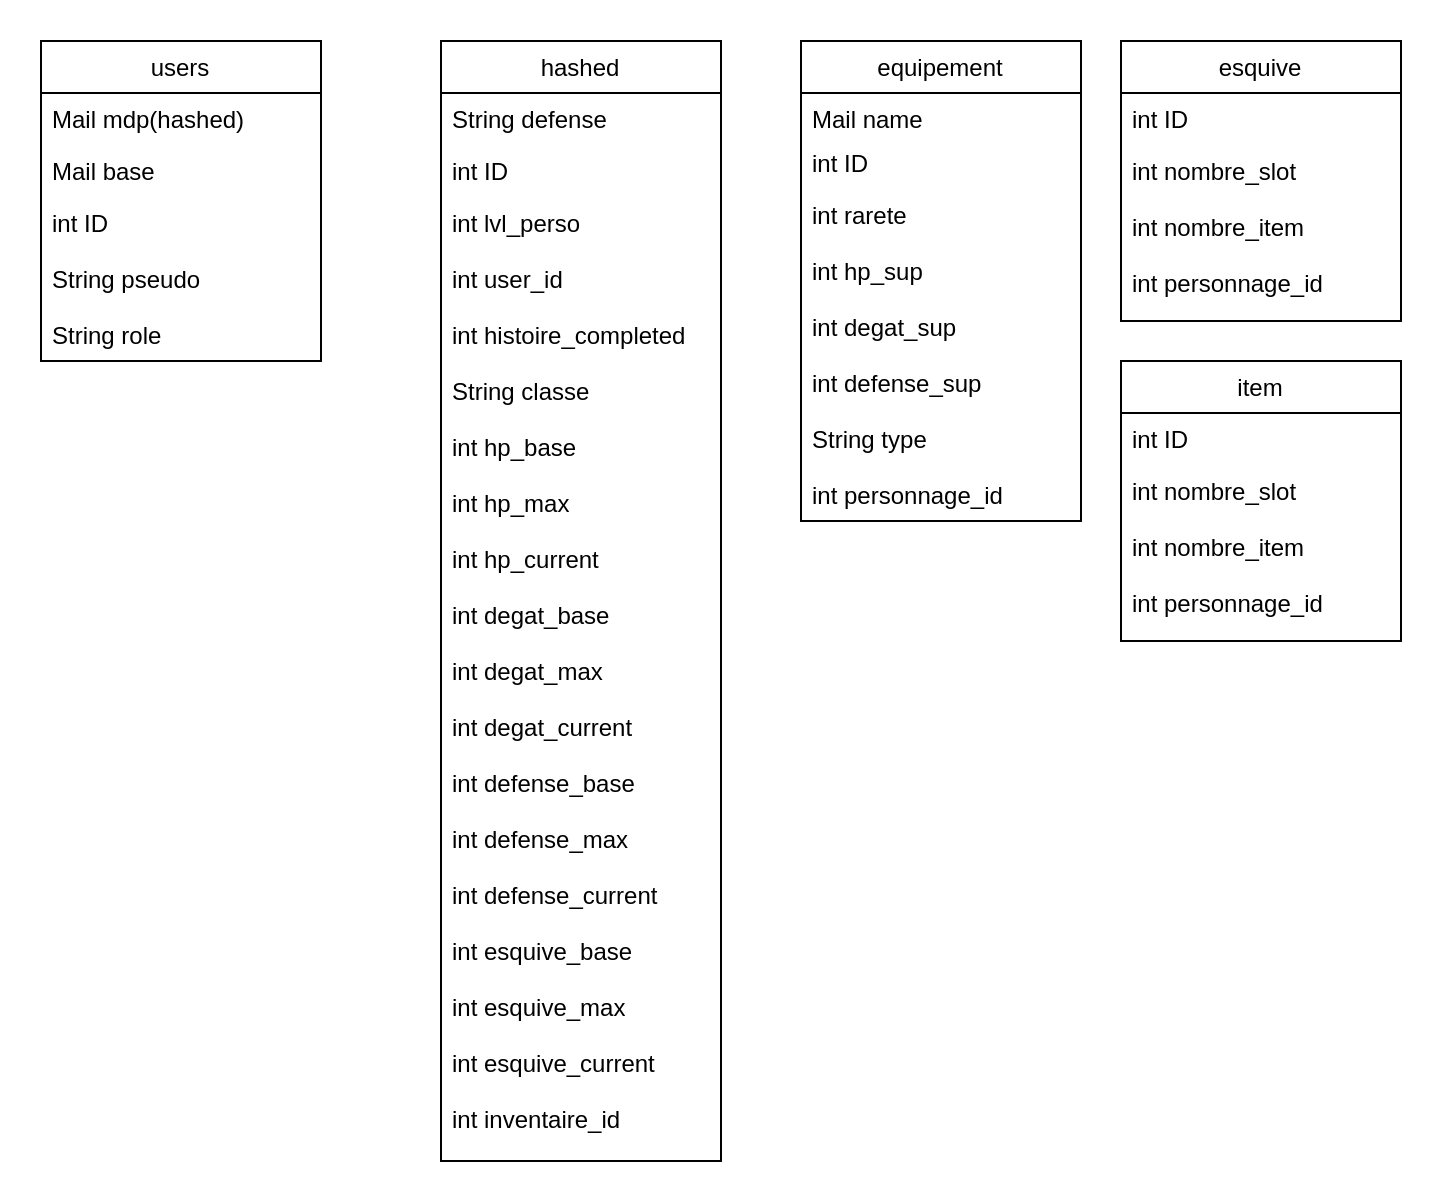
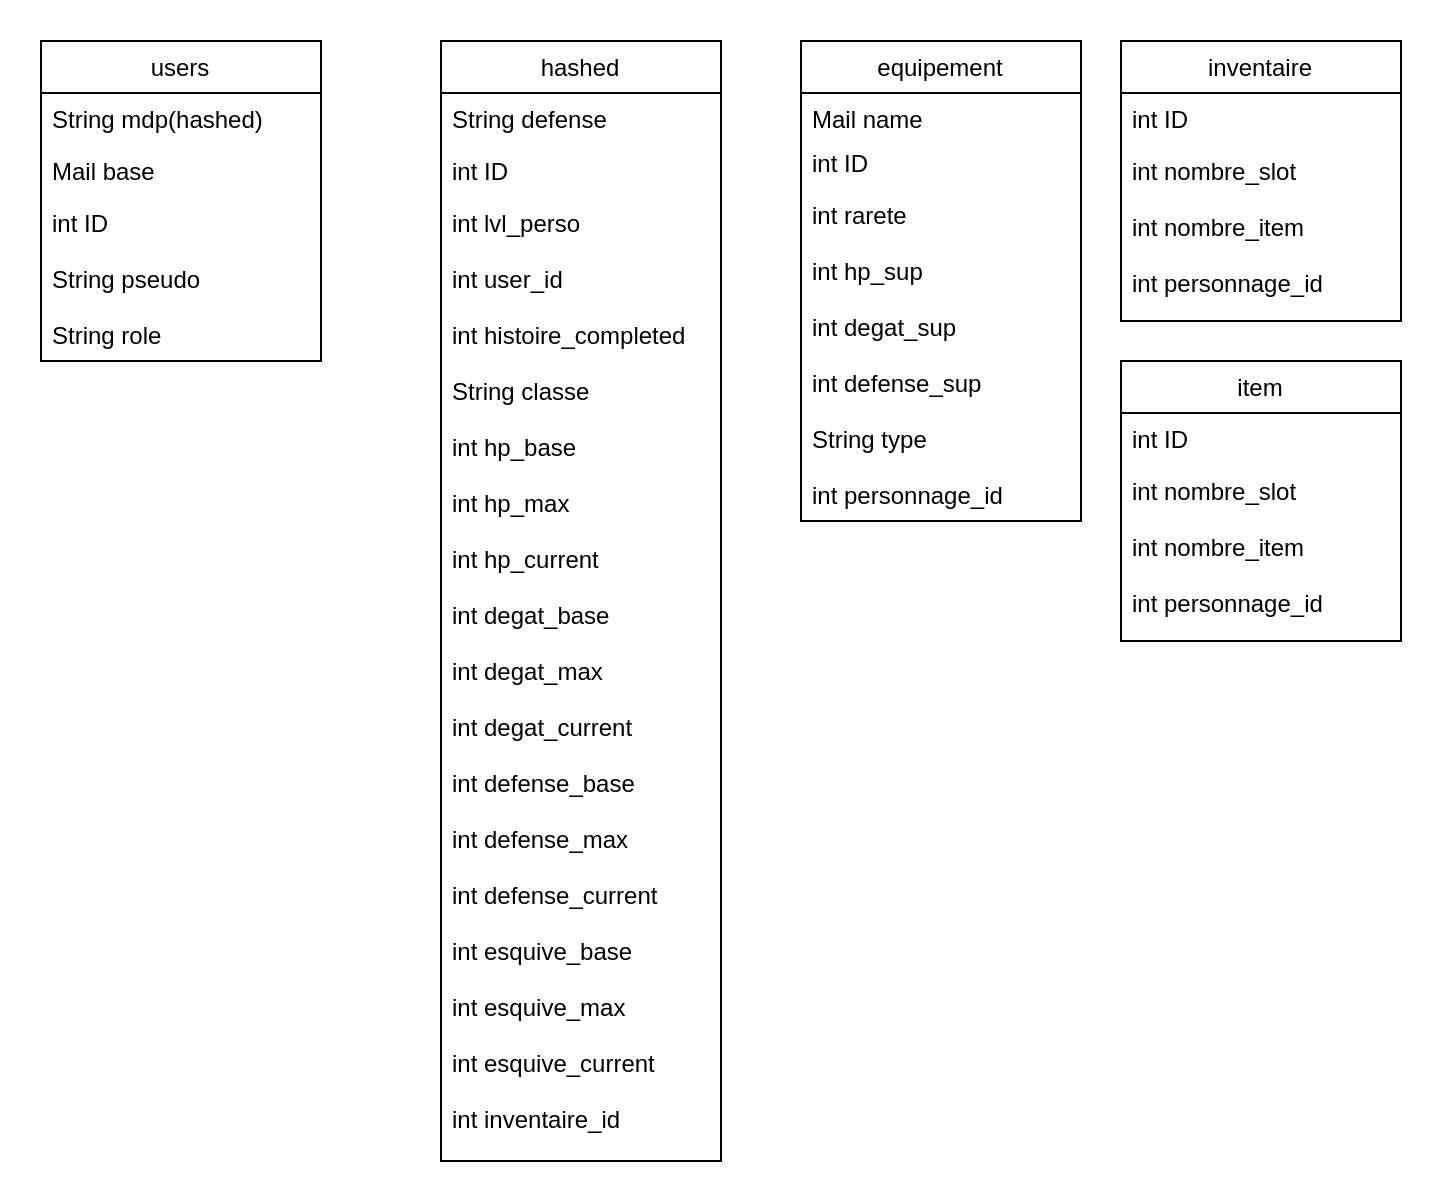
node "esquive": label "esquive" -> "inventaire"
node "Mail mdp(hashed)": label "Mail mdp(hashed)" -> "String mdp(hashed)"
